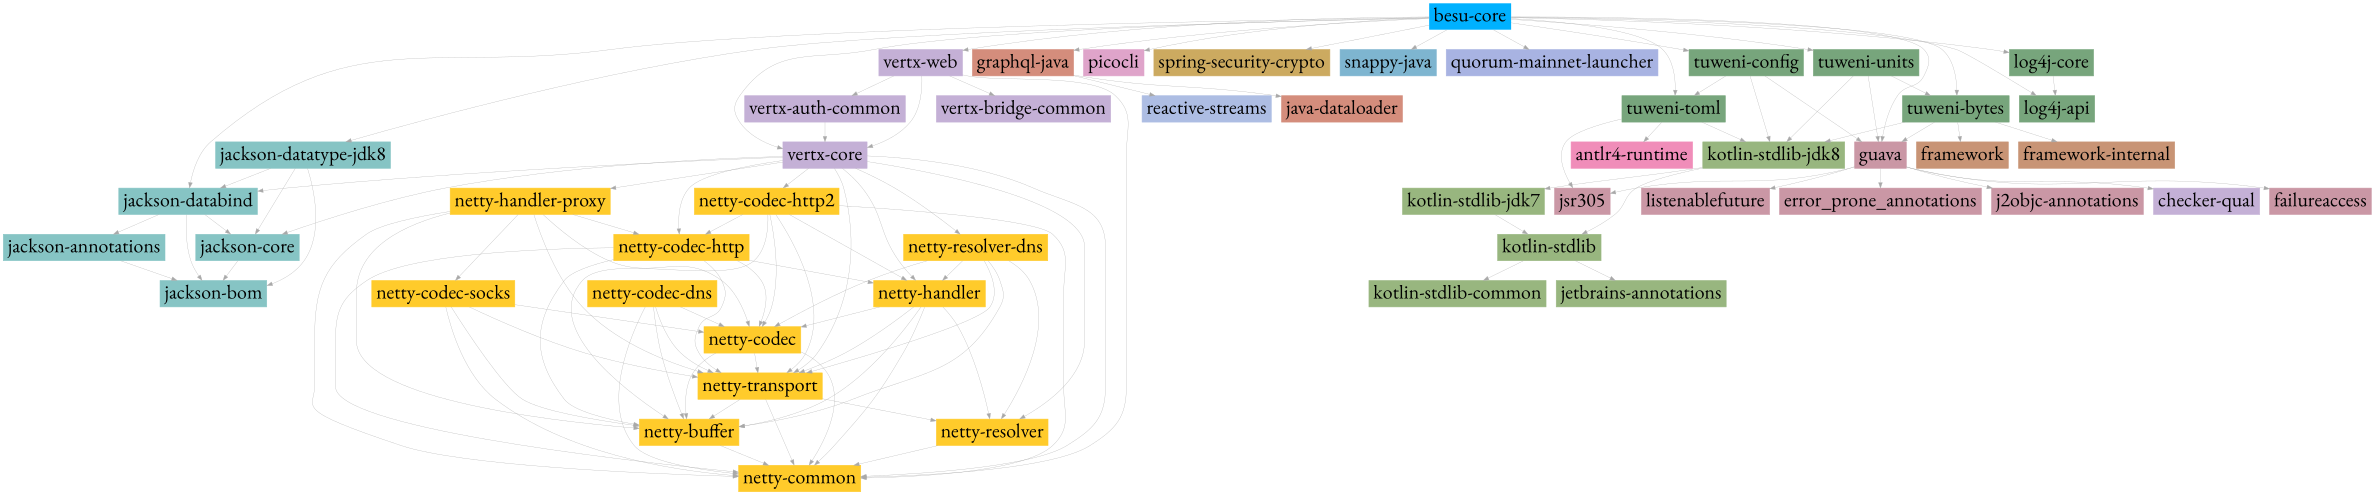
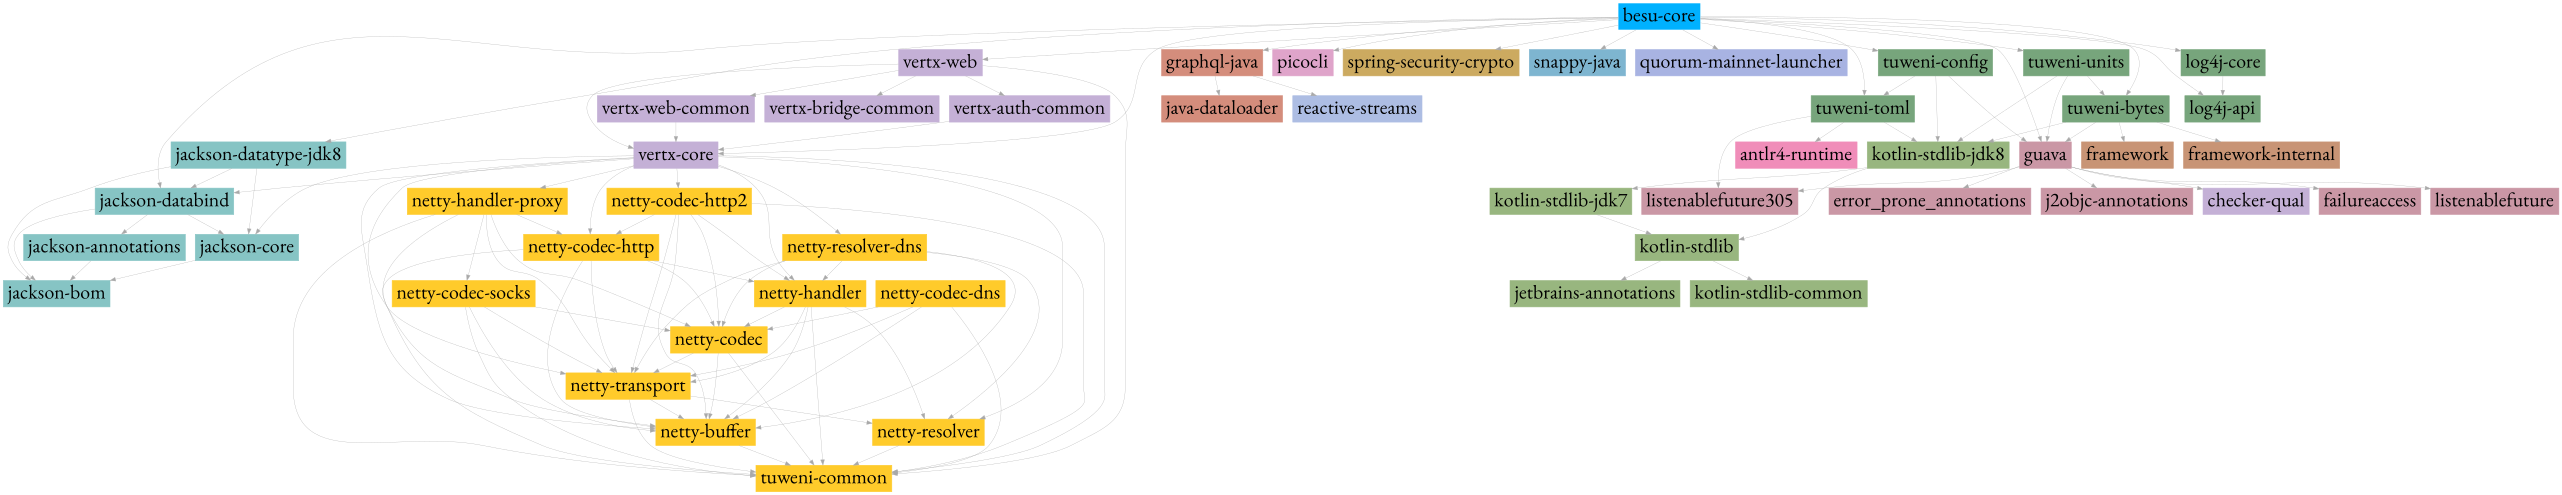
node "vertx-web-common": added
node "jsr305": label "jsr305" -> "listenablefuture305"
edge "vertx-core" -> "netty-buffer": added
node "netty-common": label "netty-common" -> "tuweni-common"
